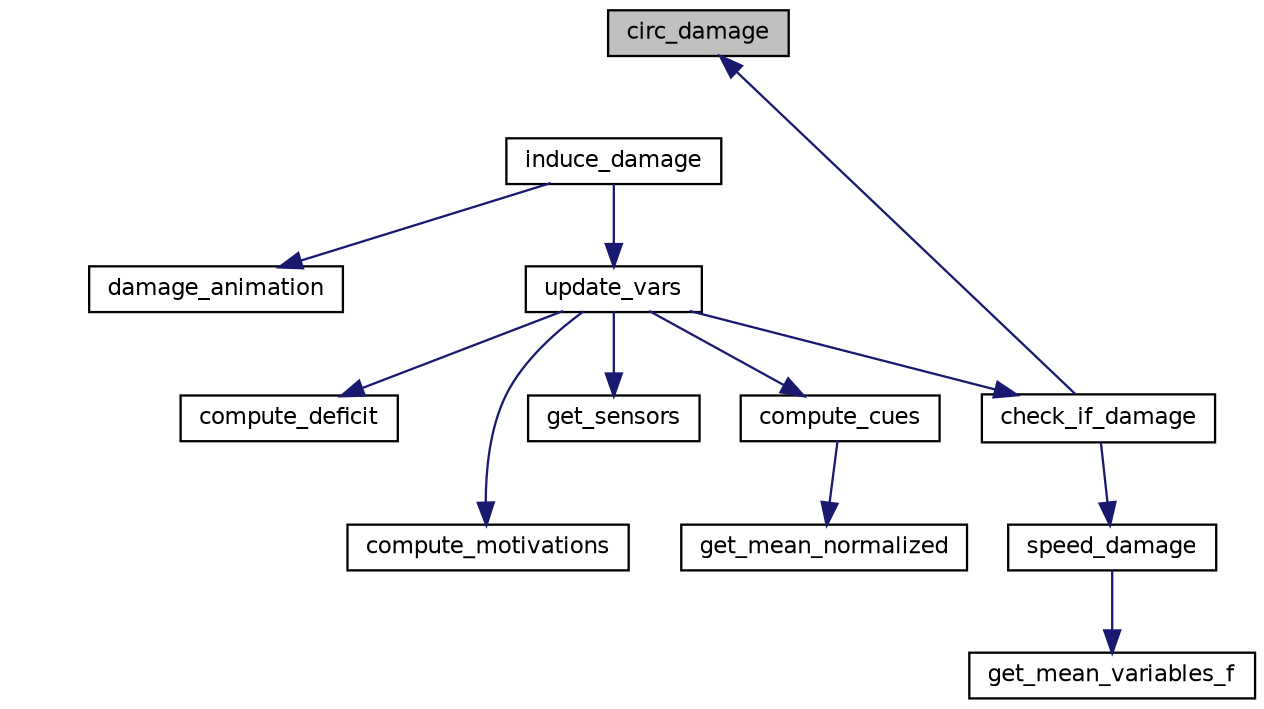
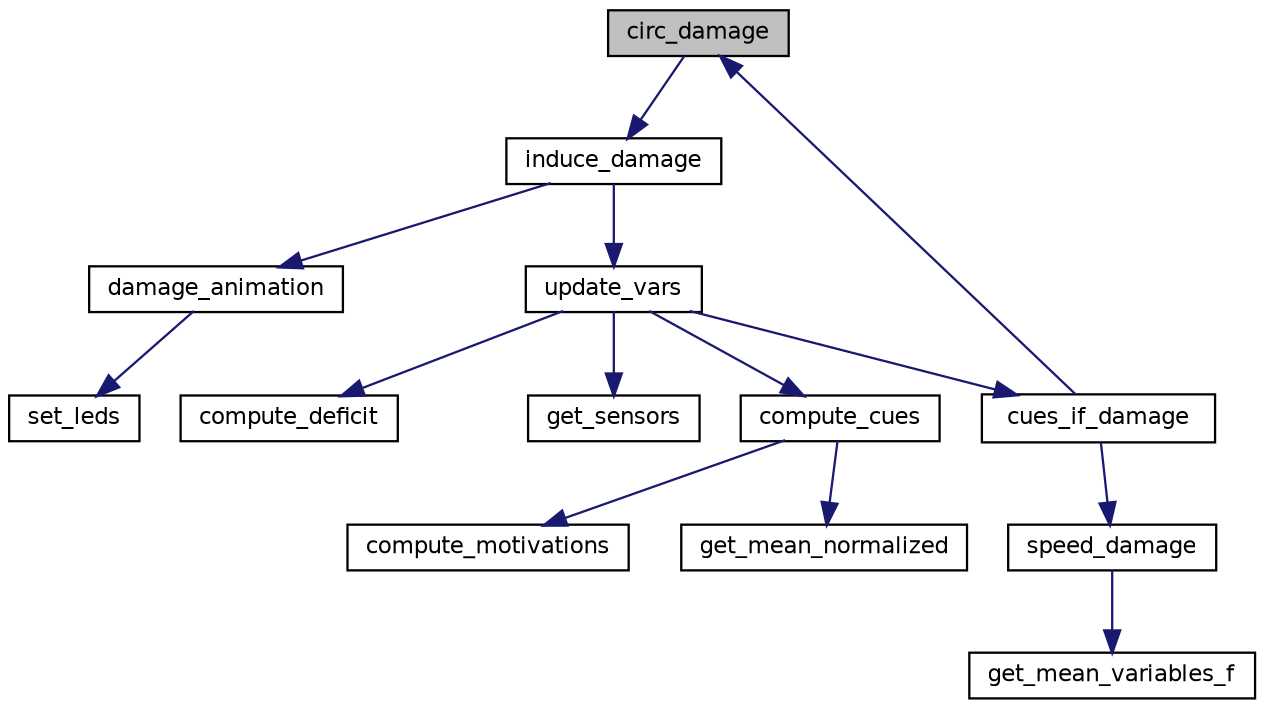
edge "circ_damage" -> "induce_damage": added
edge "update_vars" -> "compute_motivations": now "compute_cues" -> "compute_motivations"
node "set_leds": added
node "check_if_damage": label "check_if_damage" -> "cues_if_damage"
